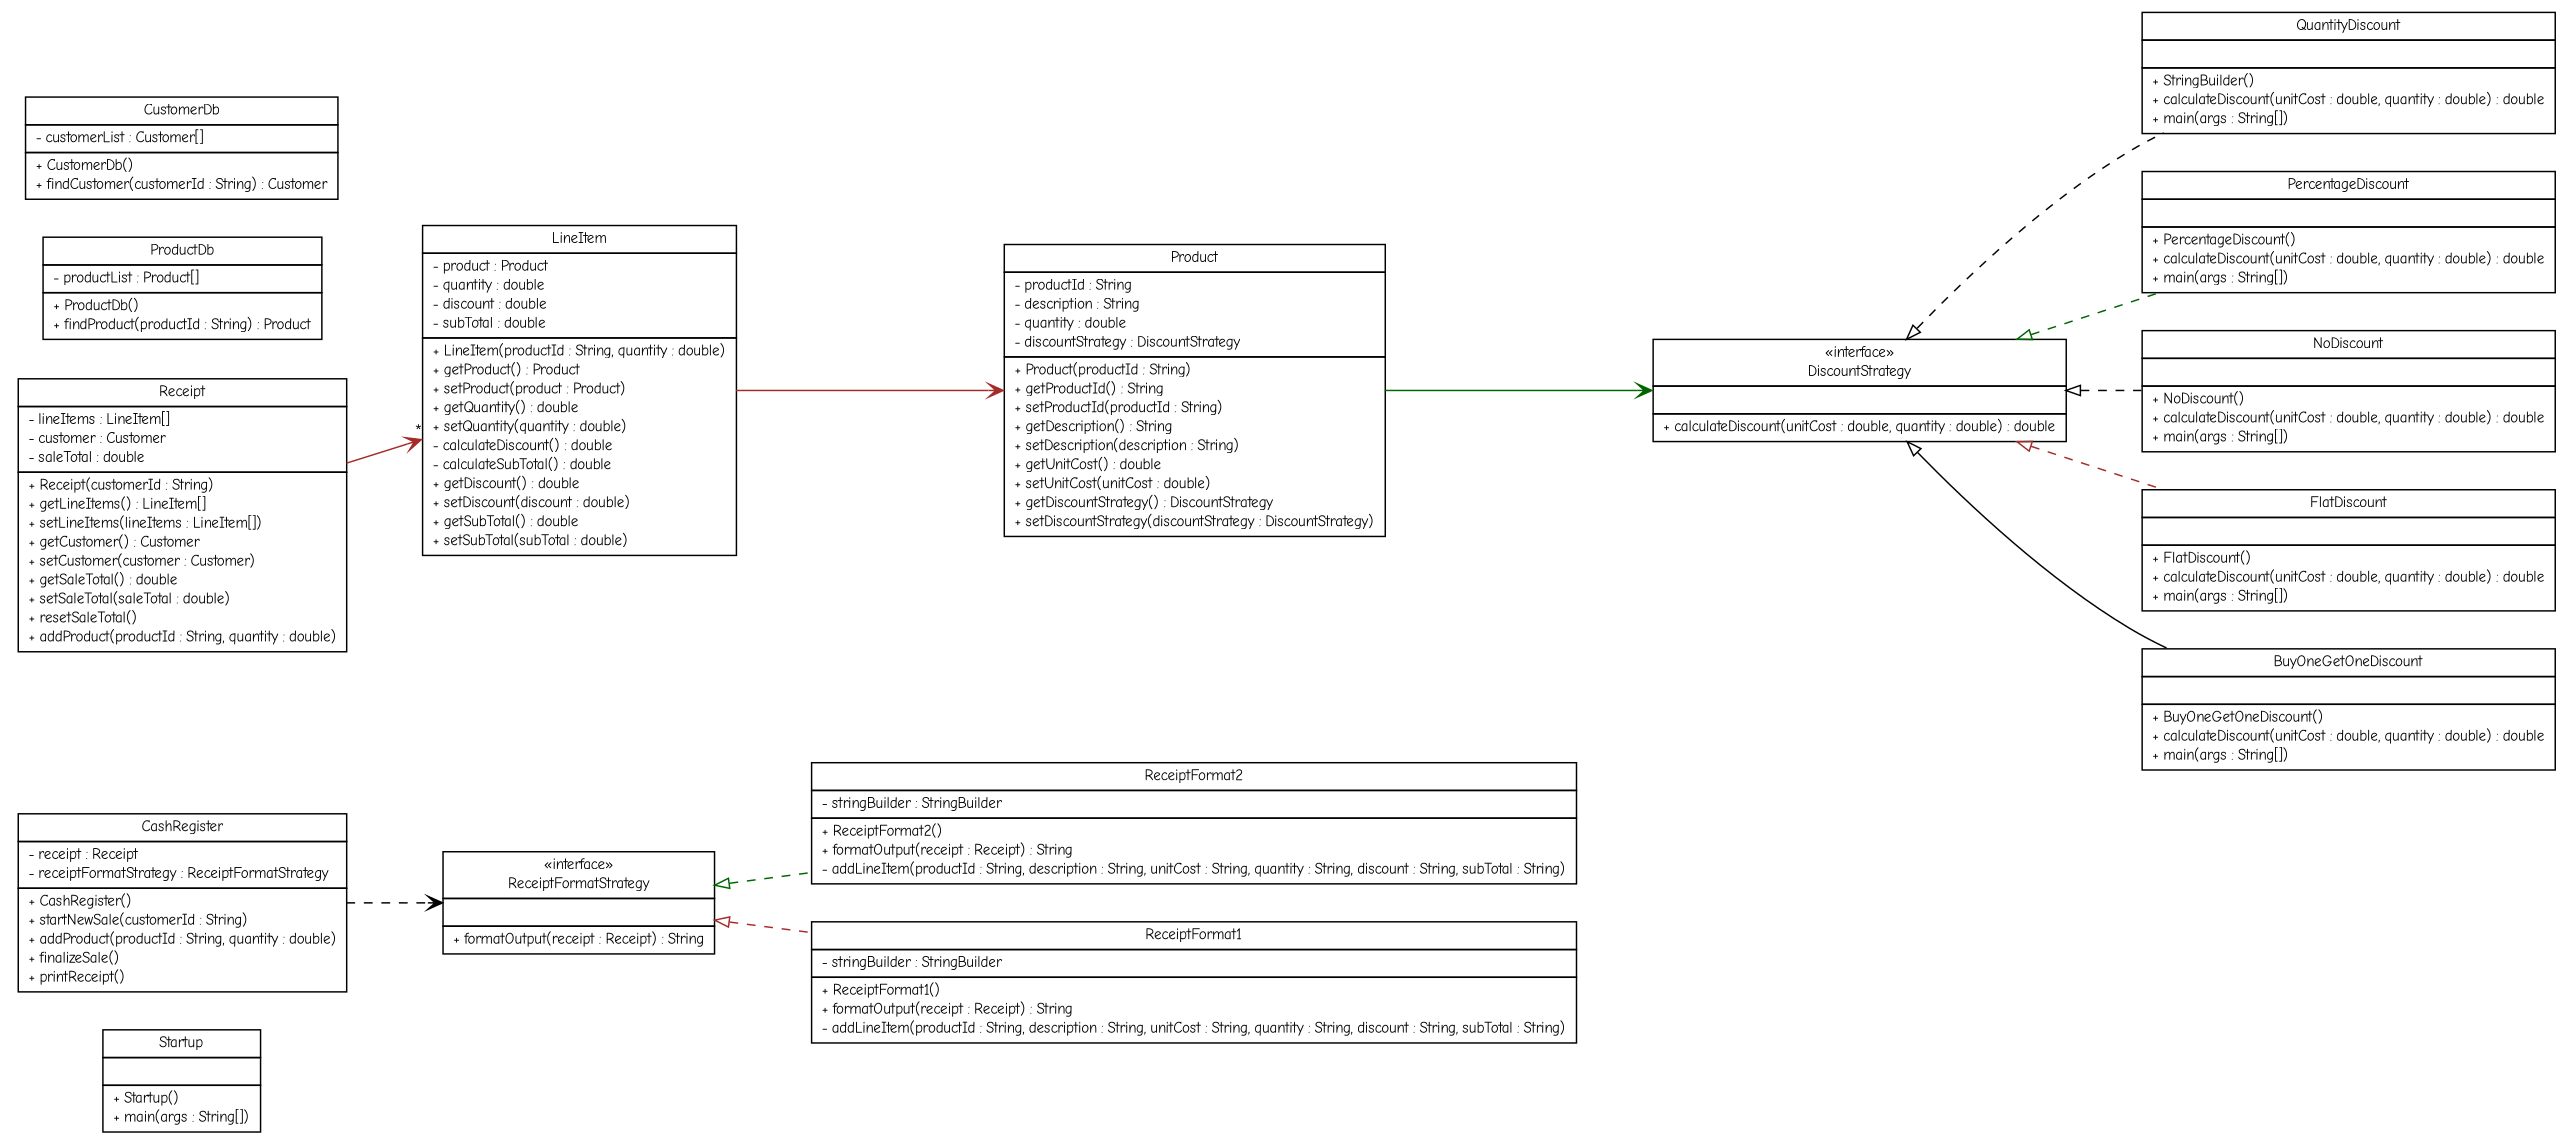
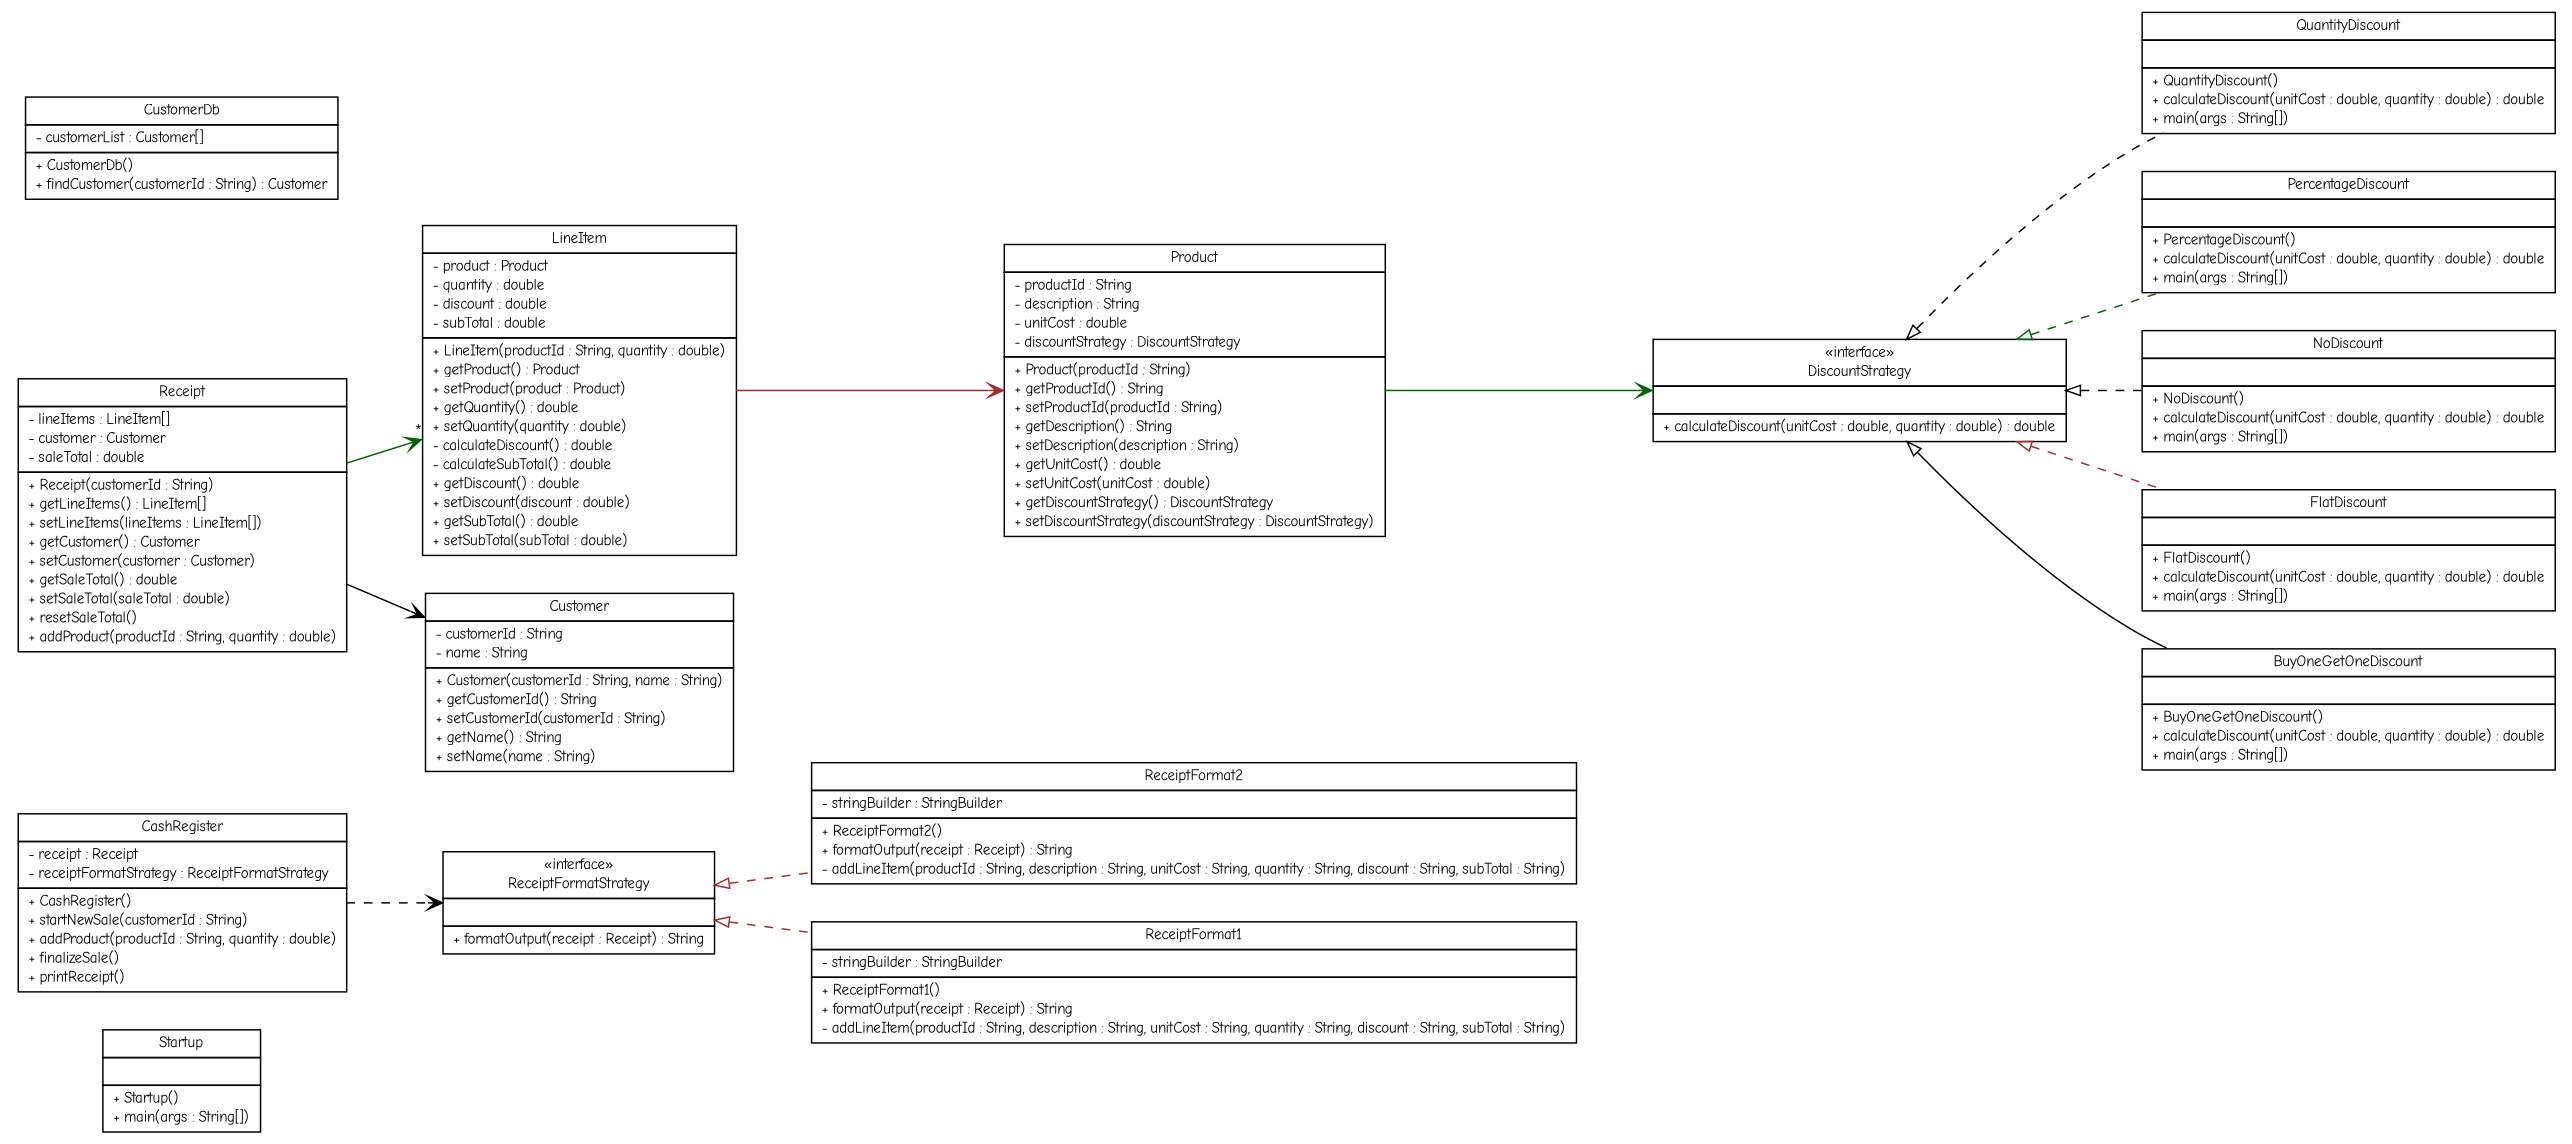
node "QuantityDiscount": text "+ StringBuilder()" -> "+ QuantityDiscount()"
node "ProductDb": removed
node "Product": text "- quantity : double" -> "- unitCost : double"
edge "Receipt" -> "LineItem": color brown -> darkgreen
node "Customer": added
edge "ReceiptFormat2" -> "ReceiptFormatStrategy": color darkgreen -> brown
